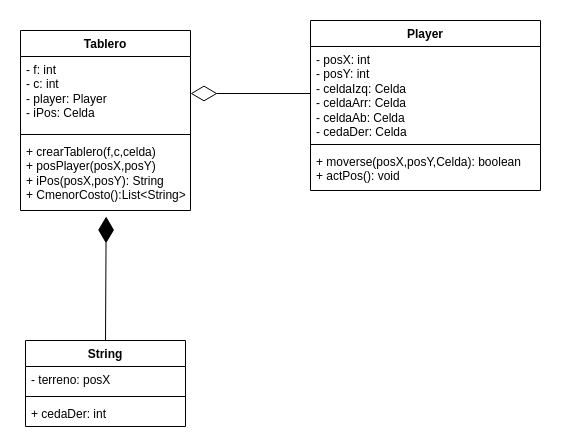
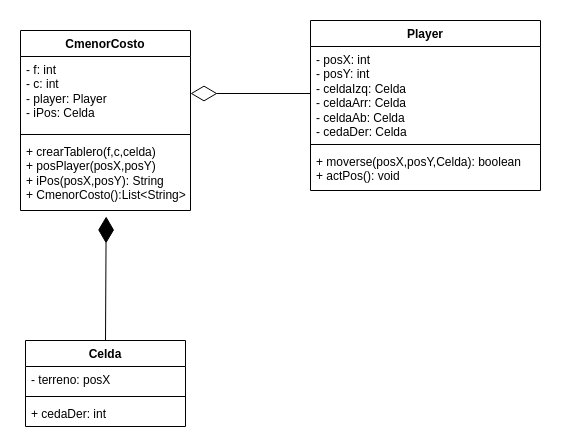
node "Tablero": label "Tablero" -> "CmenorCosto"
node "String": label "String" -> "Celda"
